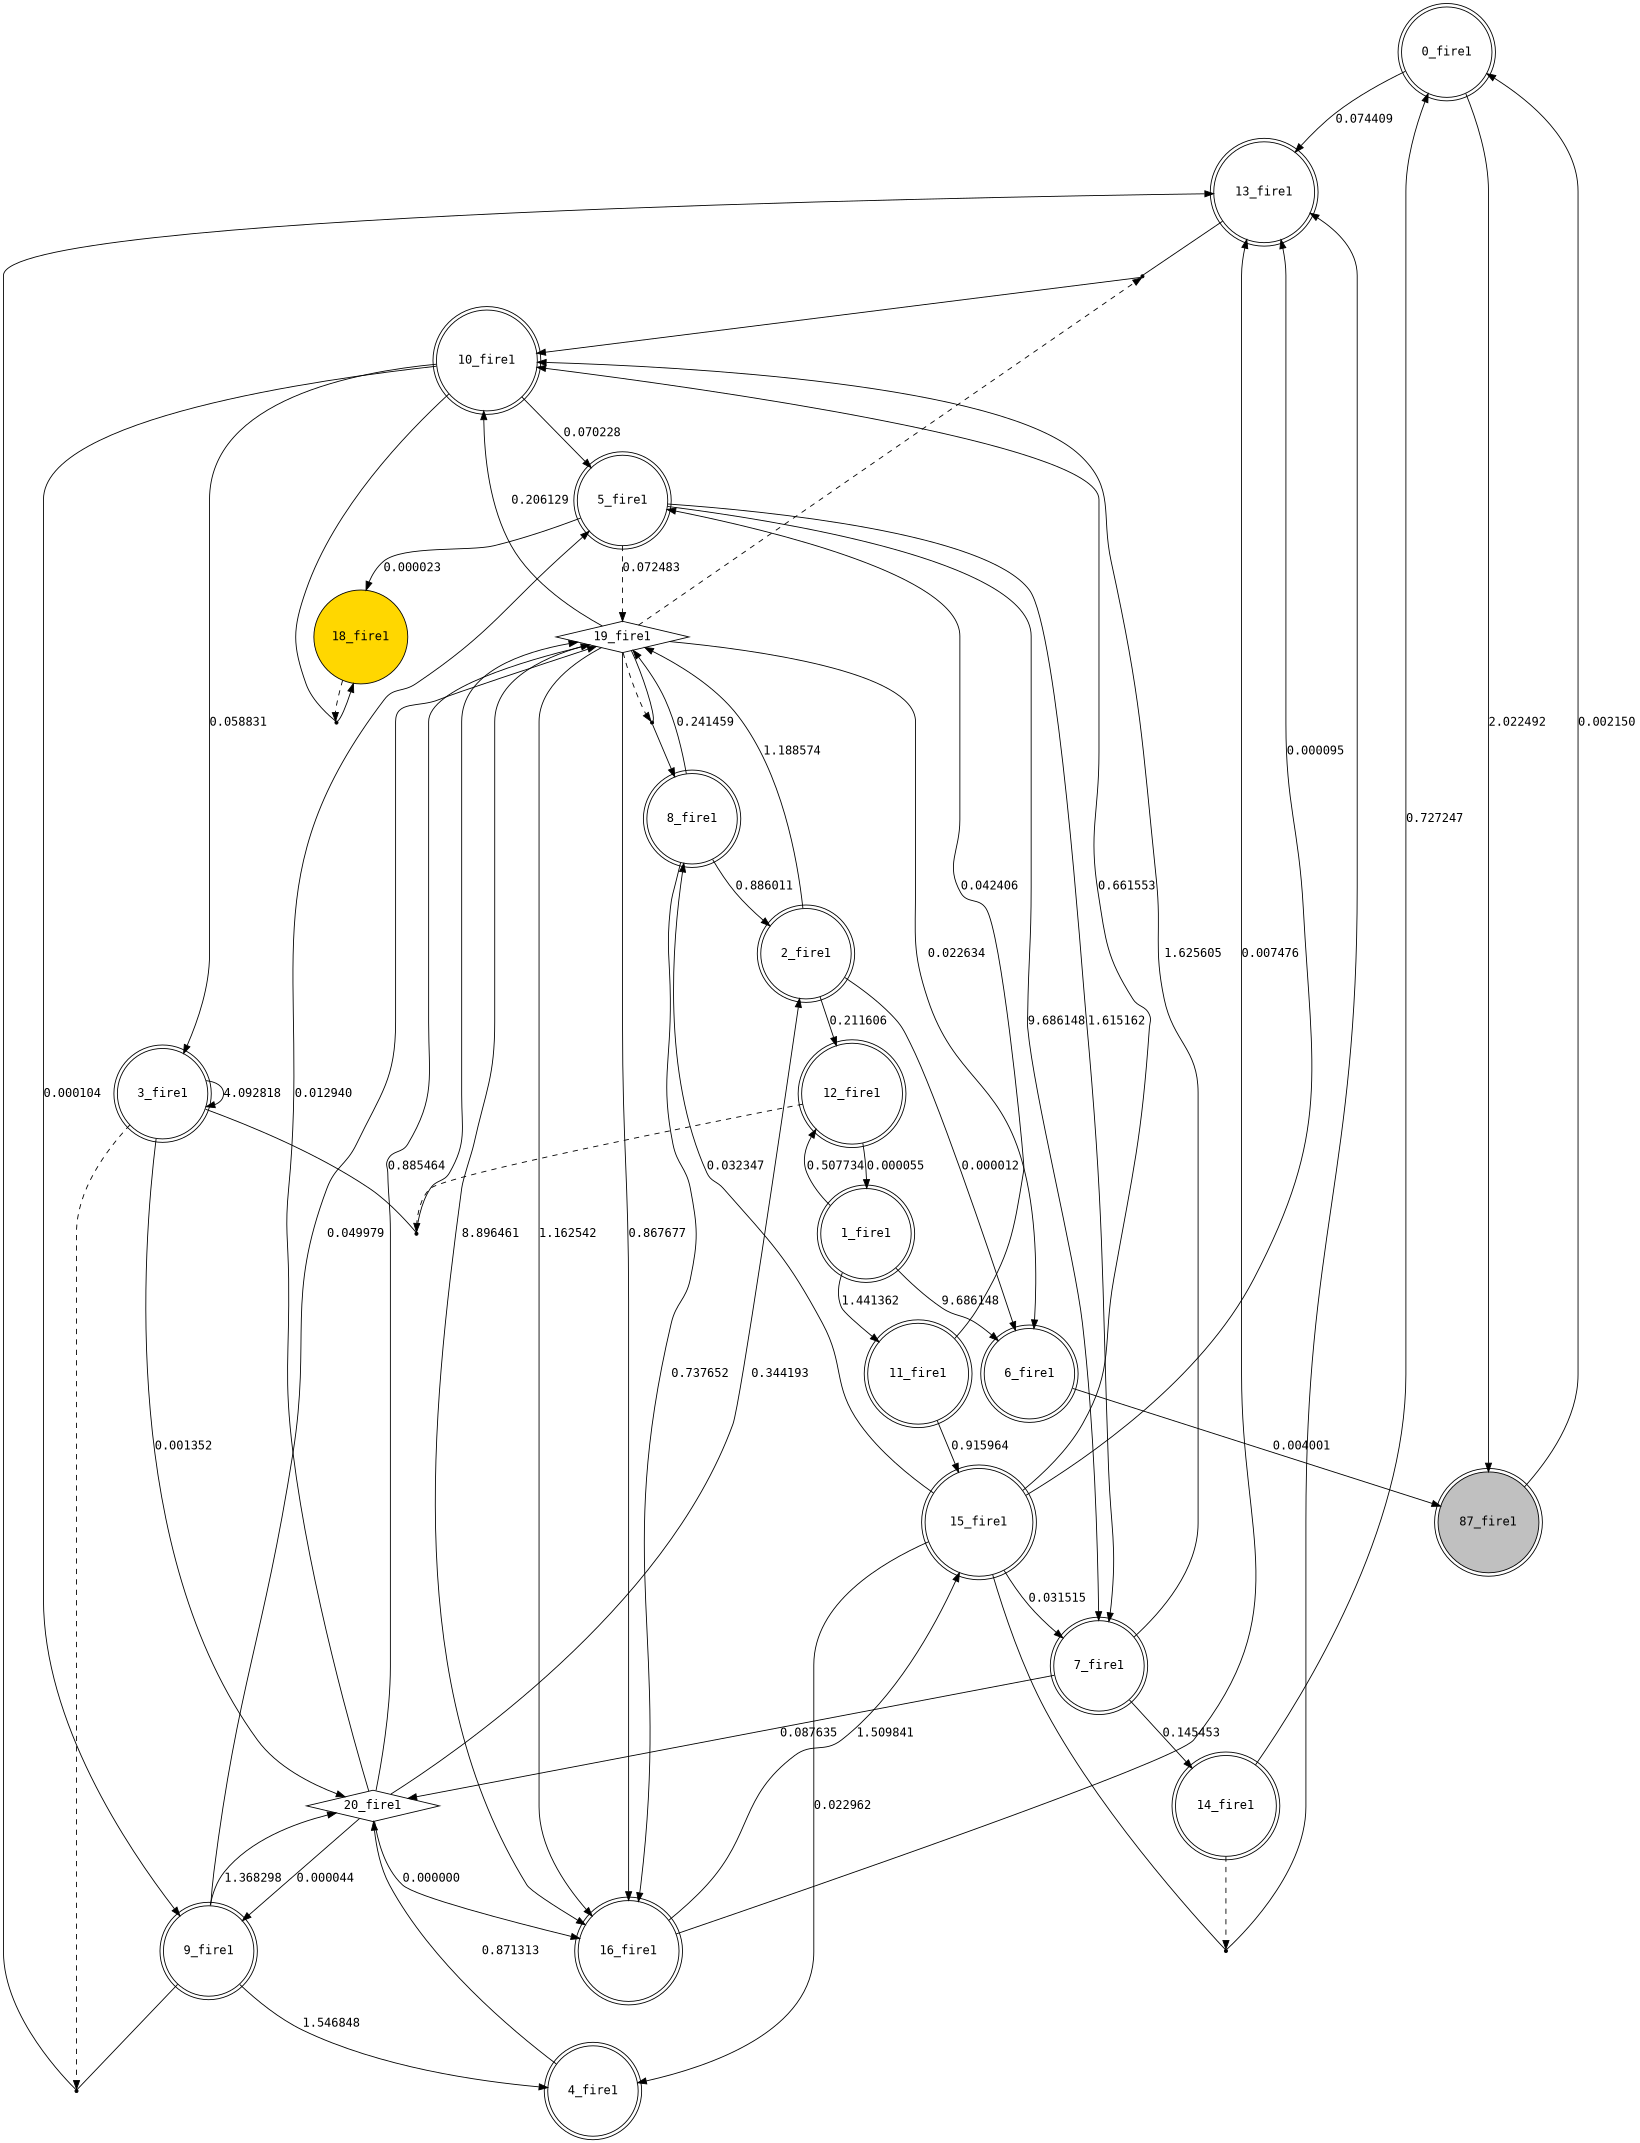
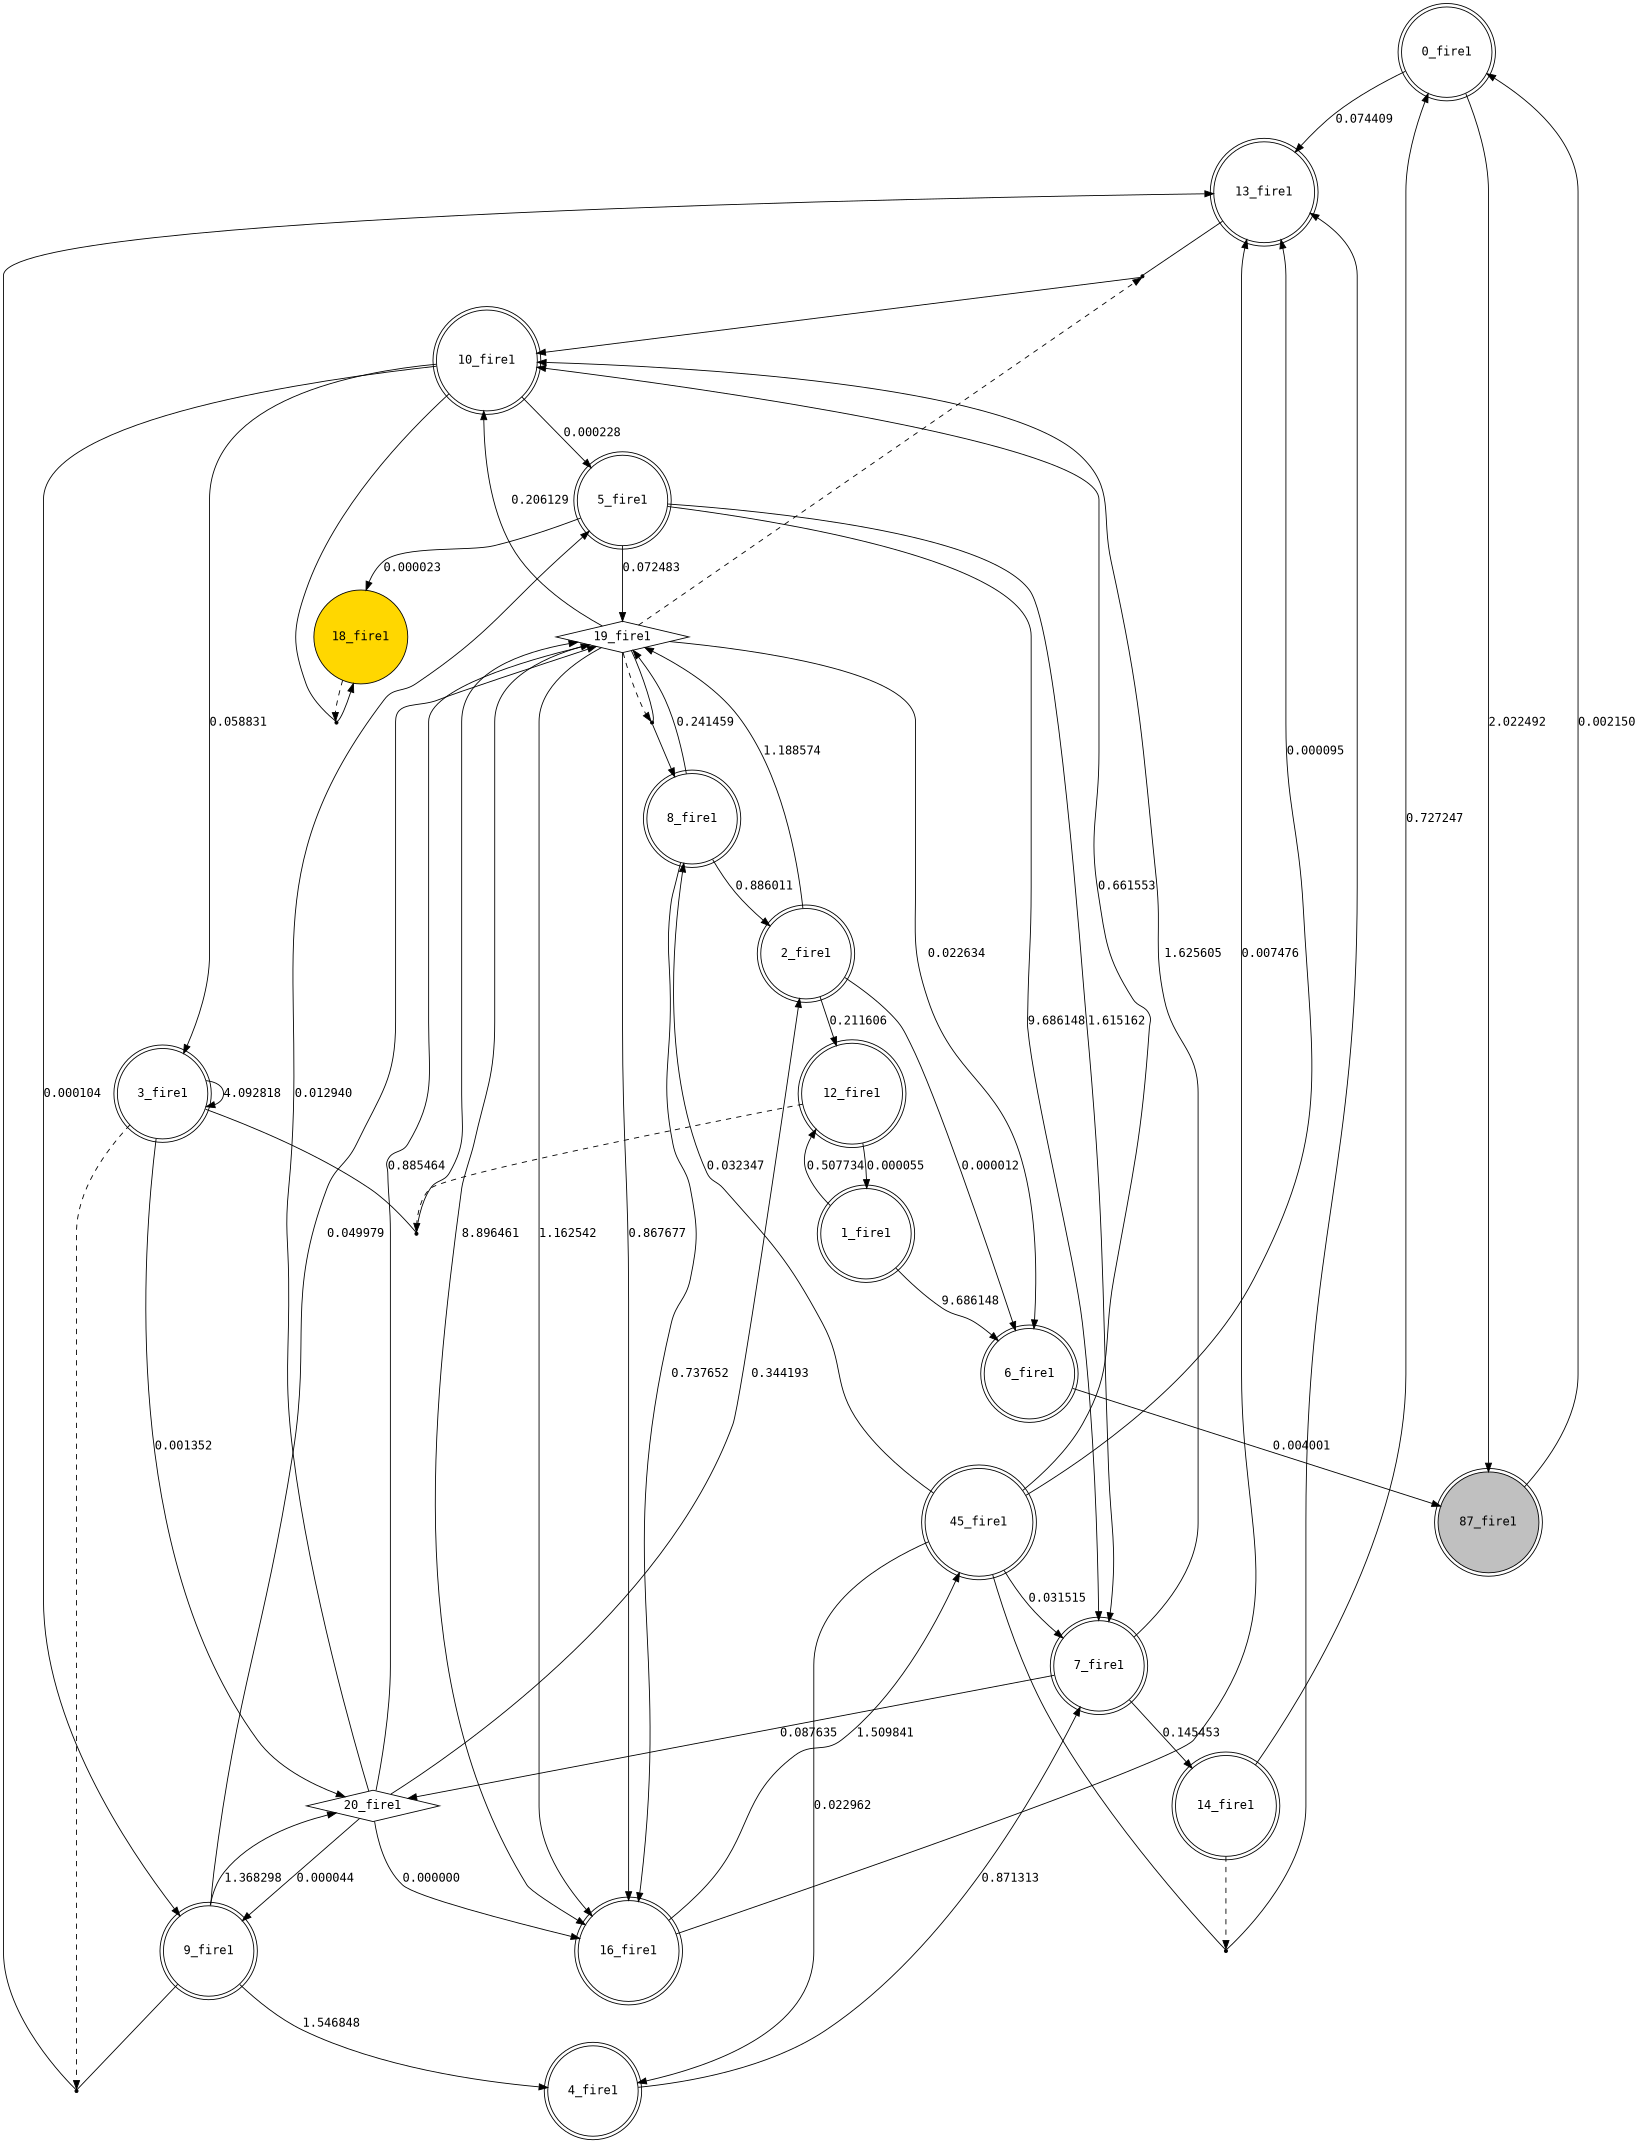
edge "10_fire1" -> "5_fire1": label "0.070228" -> "0.000228"
edge "5_fire1" -> "19_fire1": style dashed -> solid
node "11_fire1": removed
node "15_fire1": label "15_fire1" -> "45_fire1"
edge "4_fire1" -> "20_fire1": now "4_fire1" -> "7_fire1"
